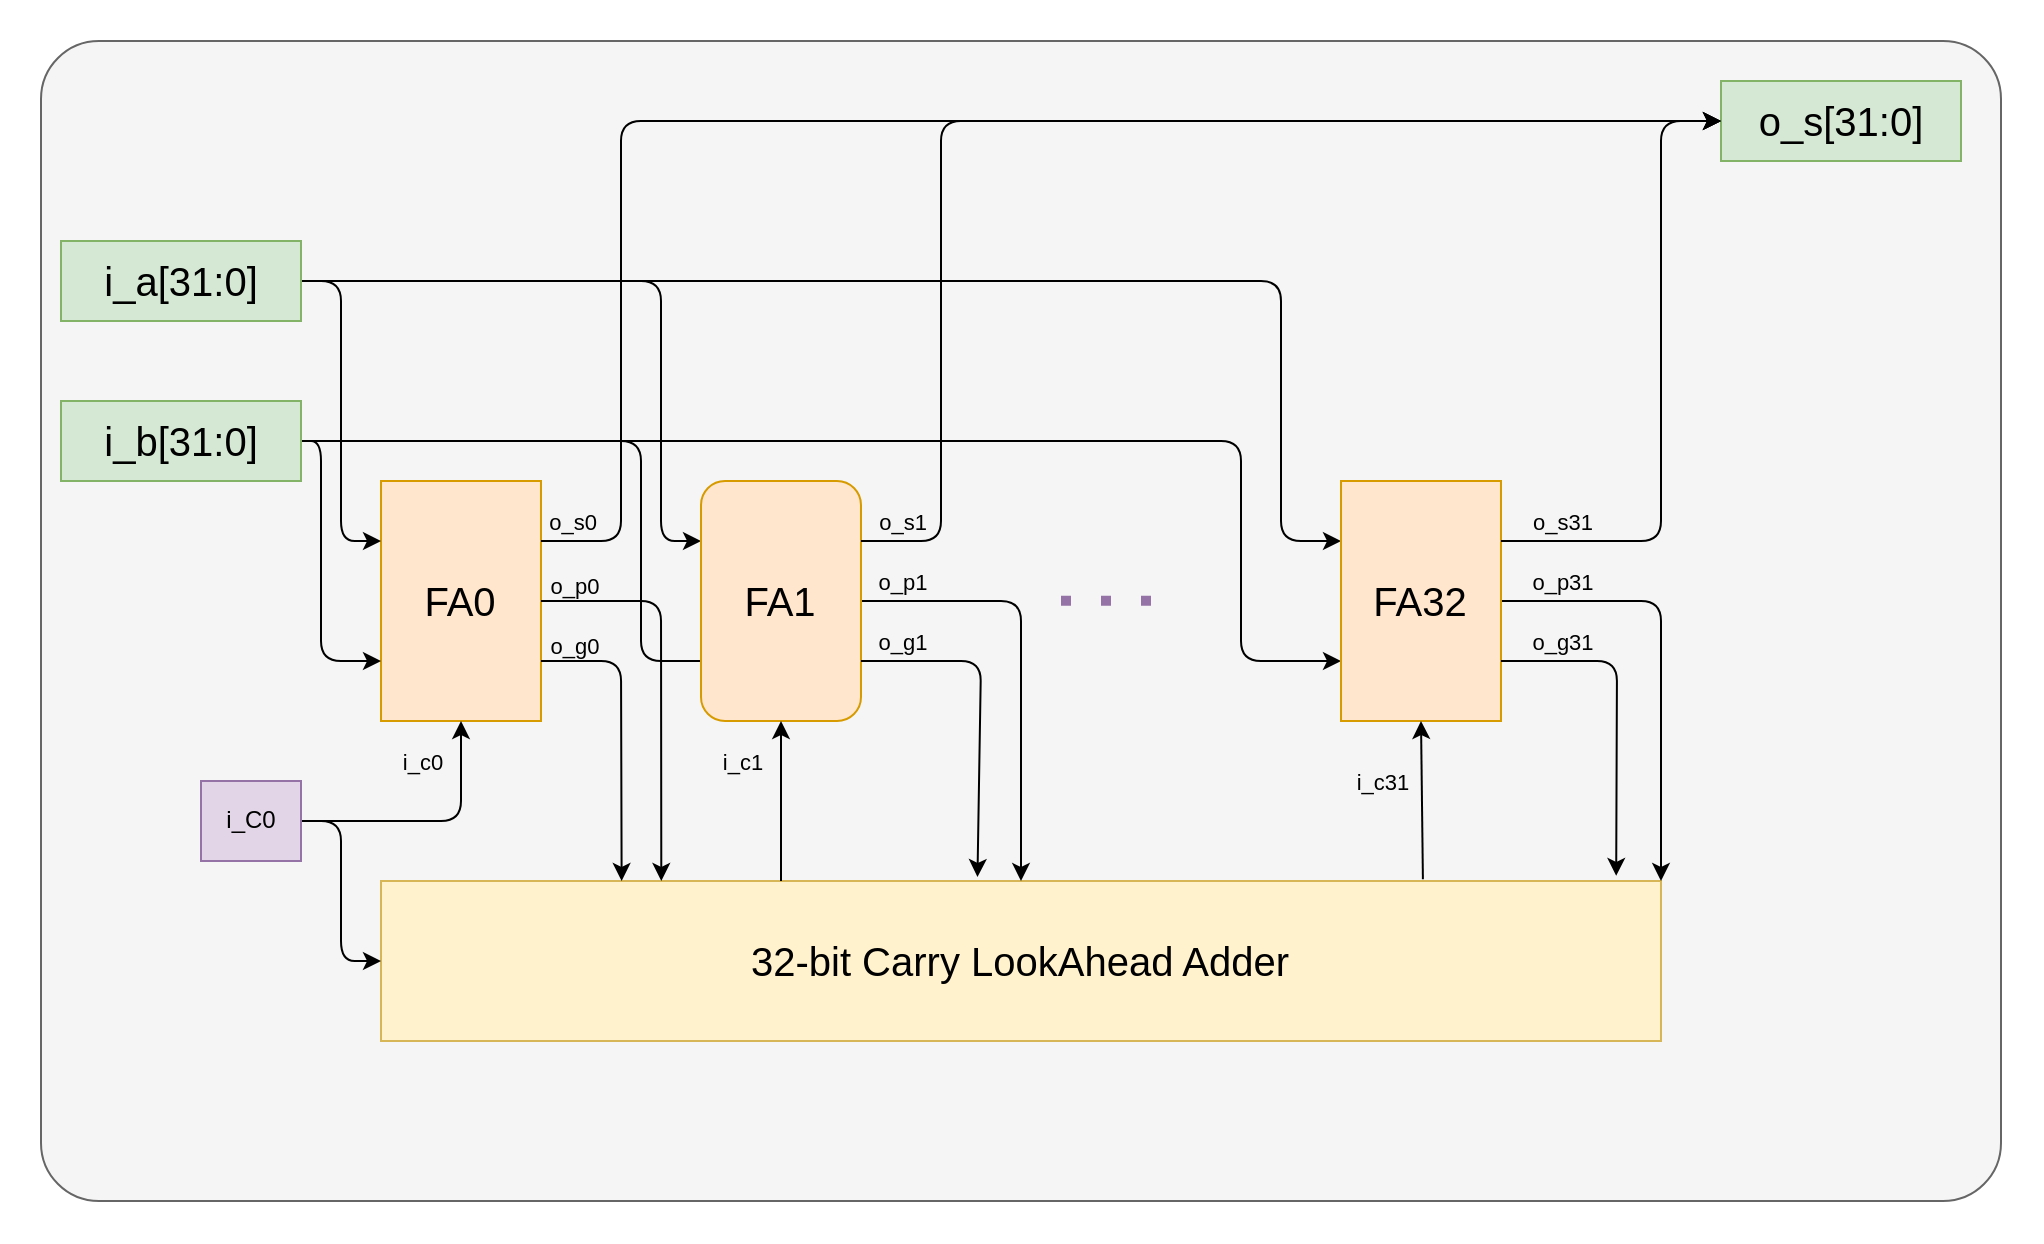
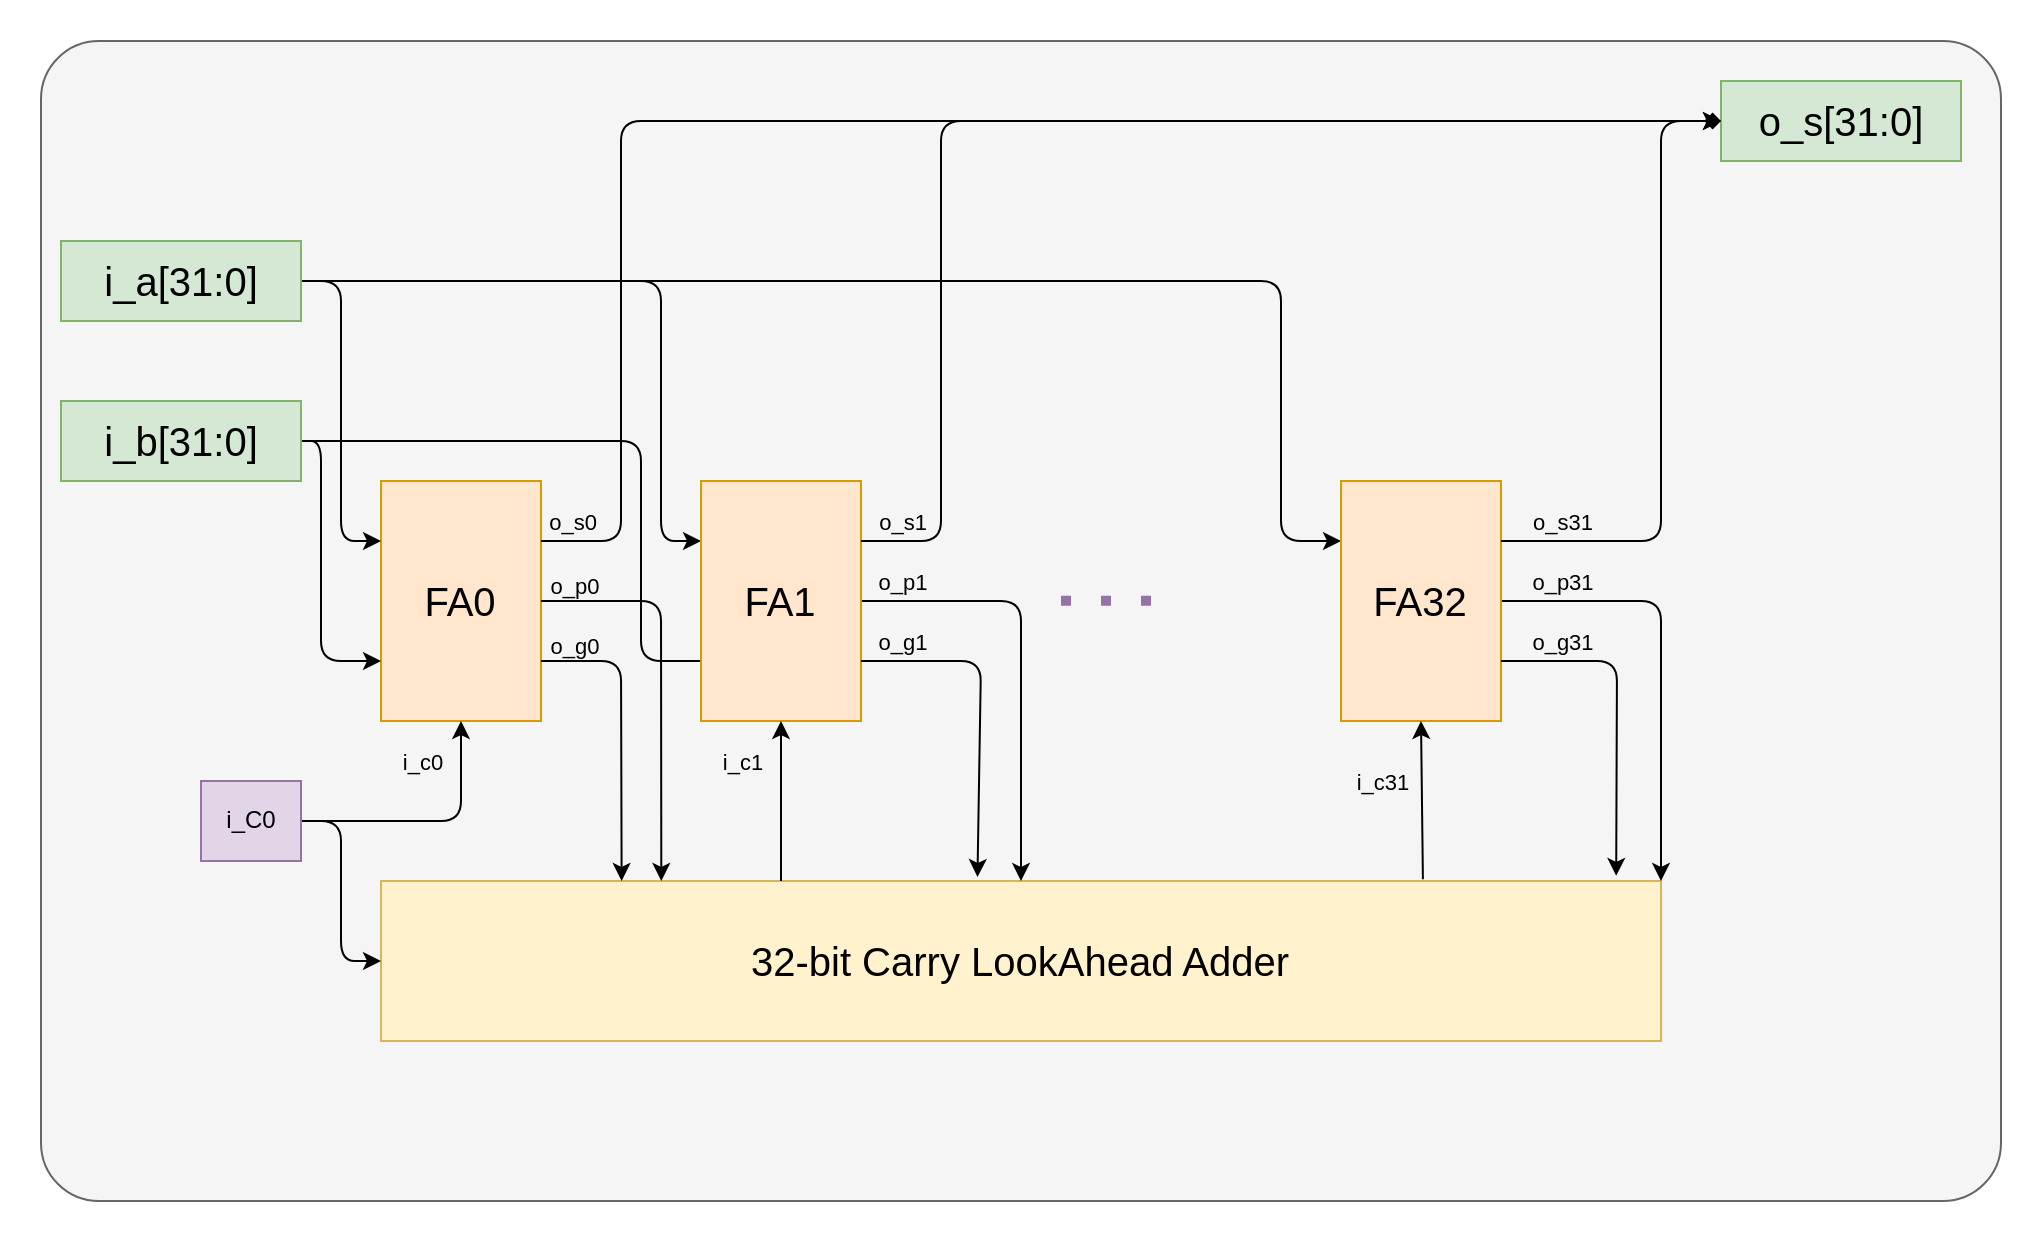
edge "FA1" -> "o_s[31:0]": arrowhead classic -> diamond
edge "i_b[31:0]" -> "FA32": removed
node "FA1": shape rounded rectangle -> rectangle
